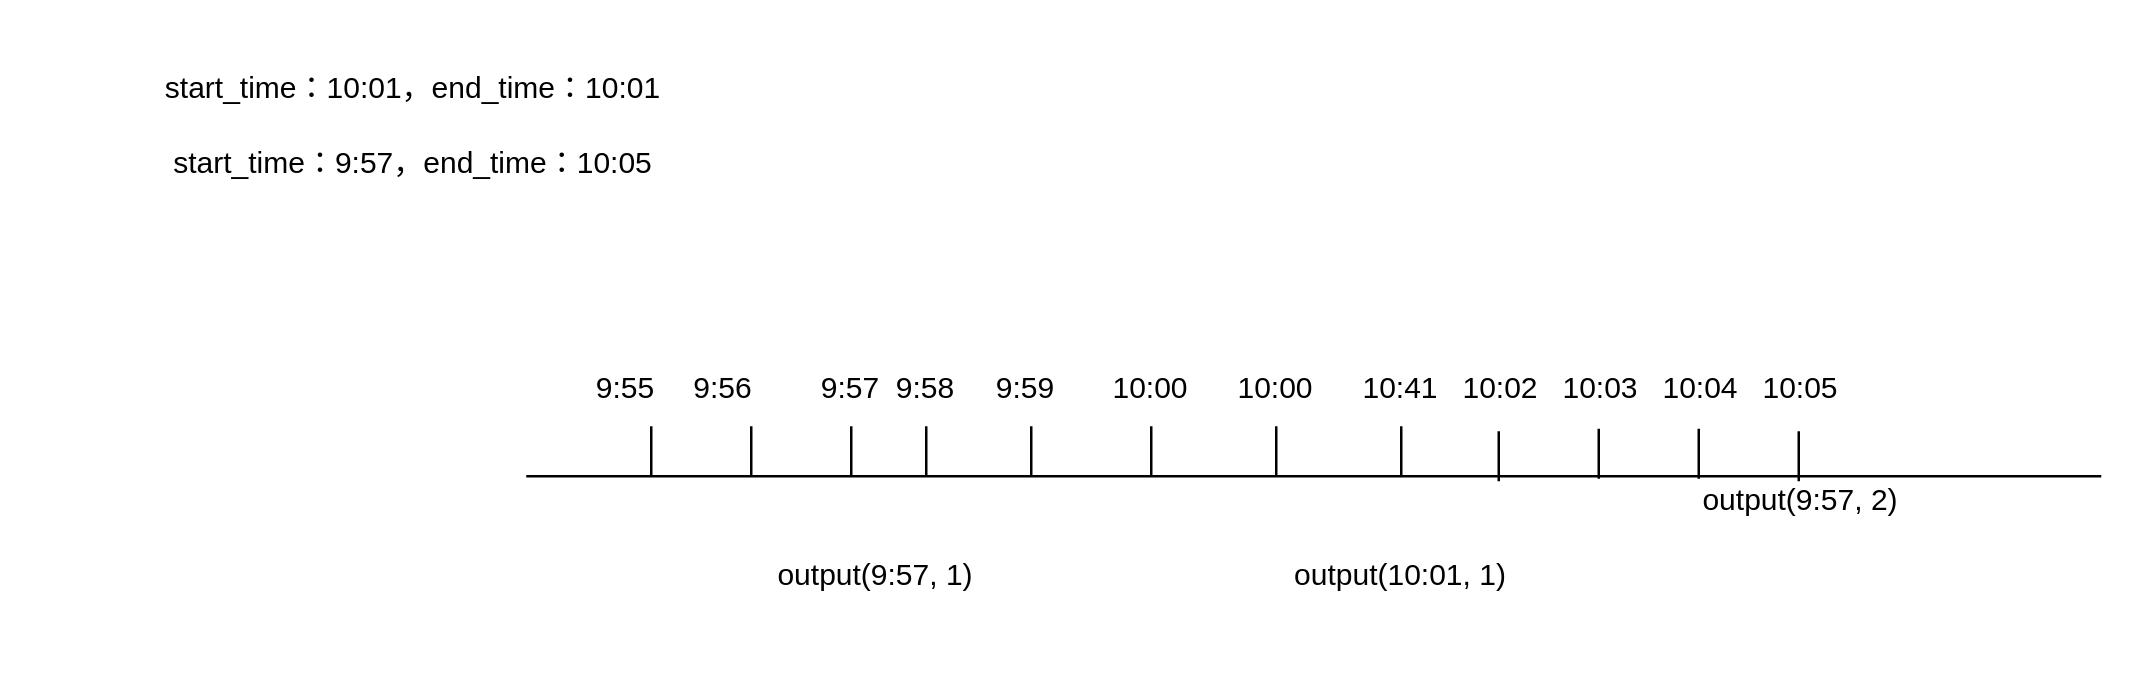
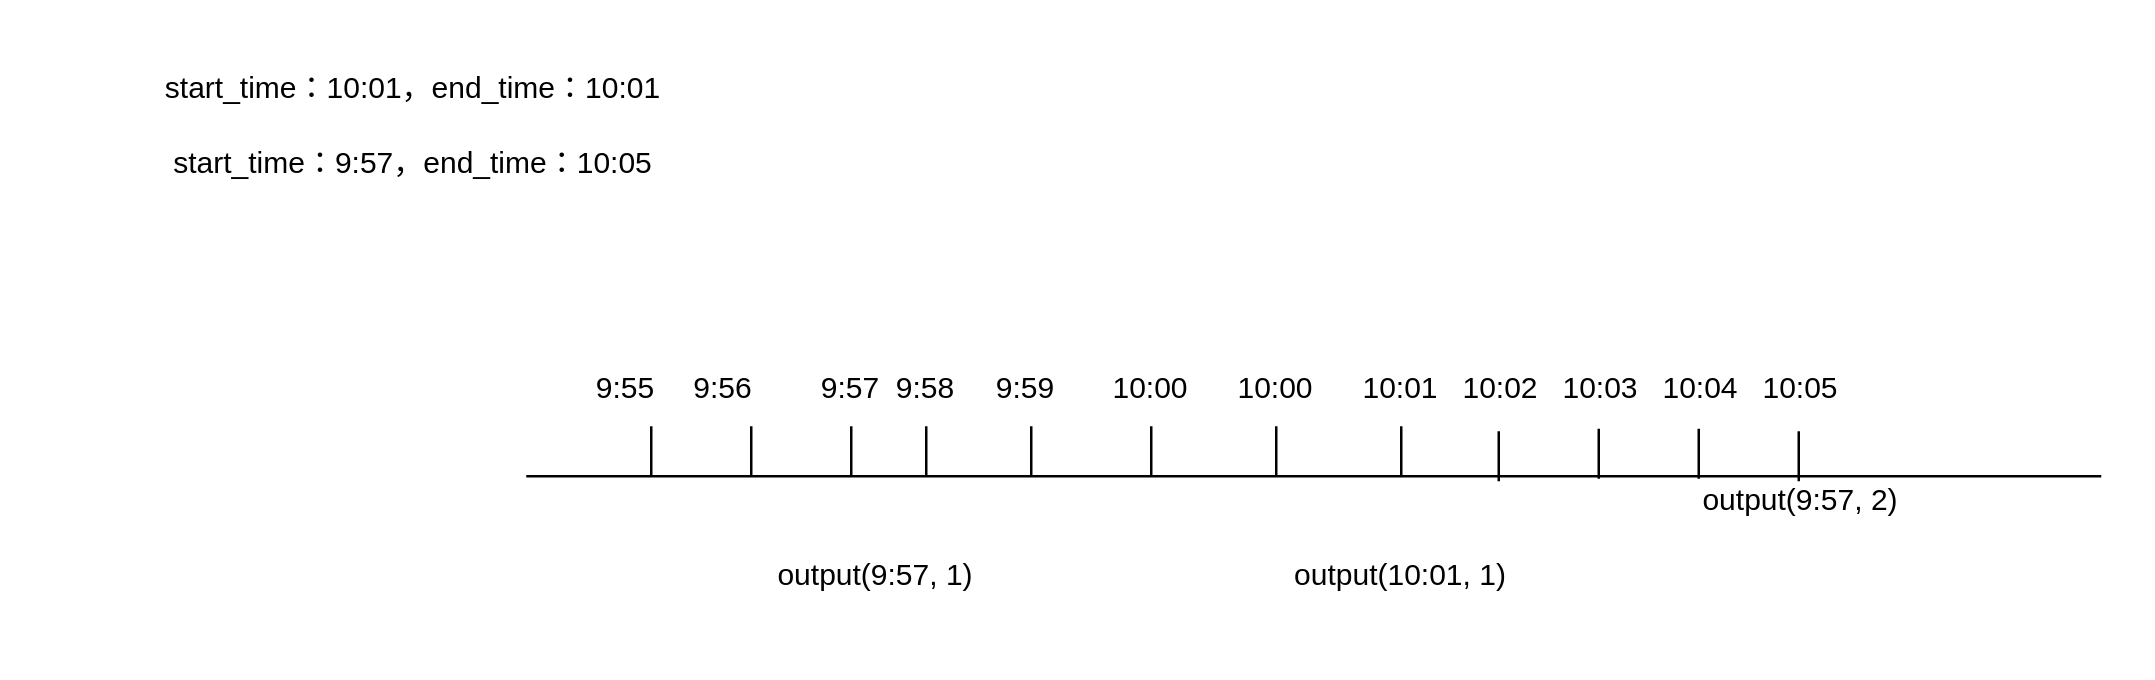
node "10:41": label "10:41" -> "10:01"
